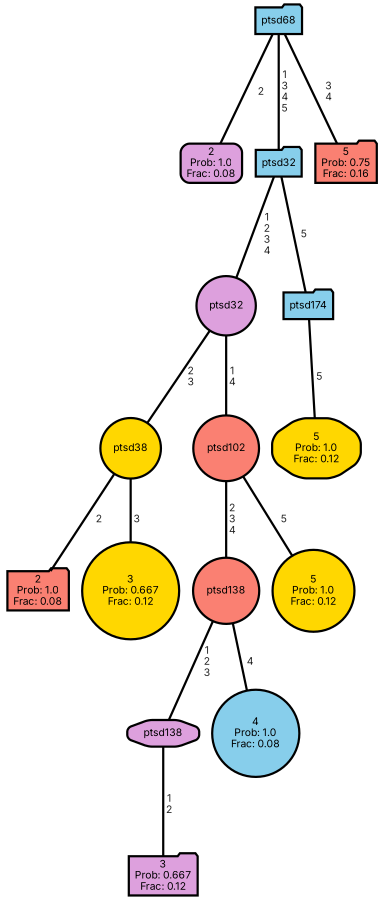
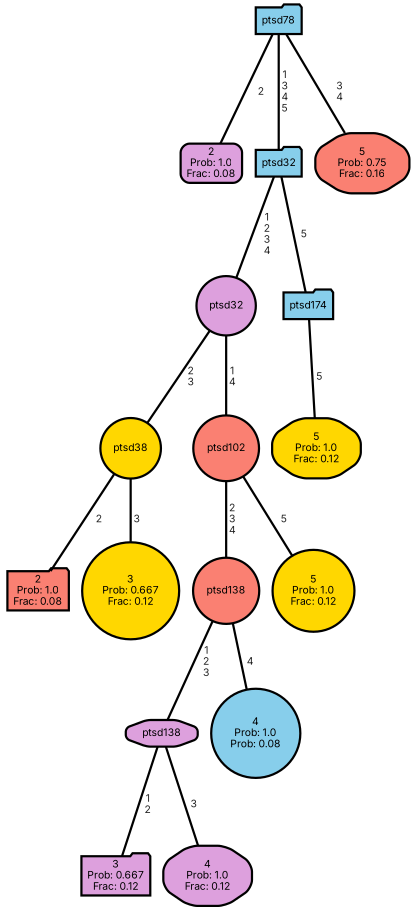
node "ptsd68": label "ptsd68" -> "ptsd78"
node "5 Prob: 0.75 Frac: 0.16": shape folder -> octagon
node "4 Prob: 1.0 Frac: 0.08": label "4 Prob: 1.0 Frac: 0.08" -> "4 Prob: 1.0 Prob: 0.08"
node "4 Prob: 1.0 Frac: 0.12": added
